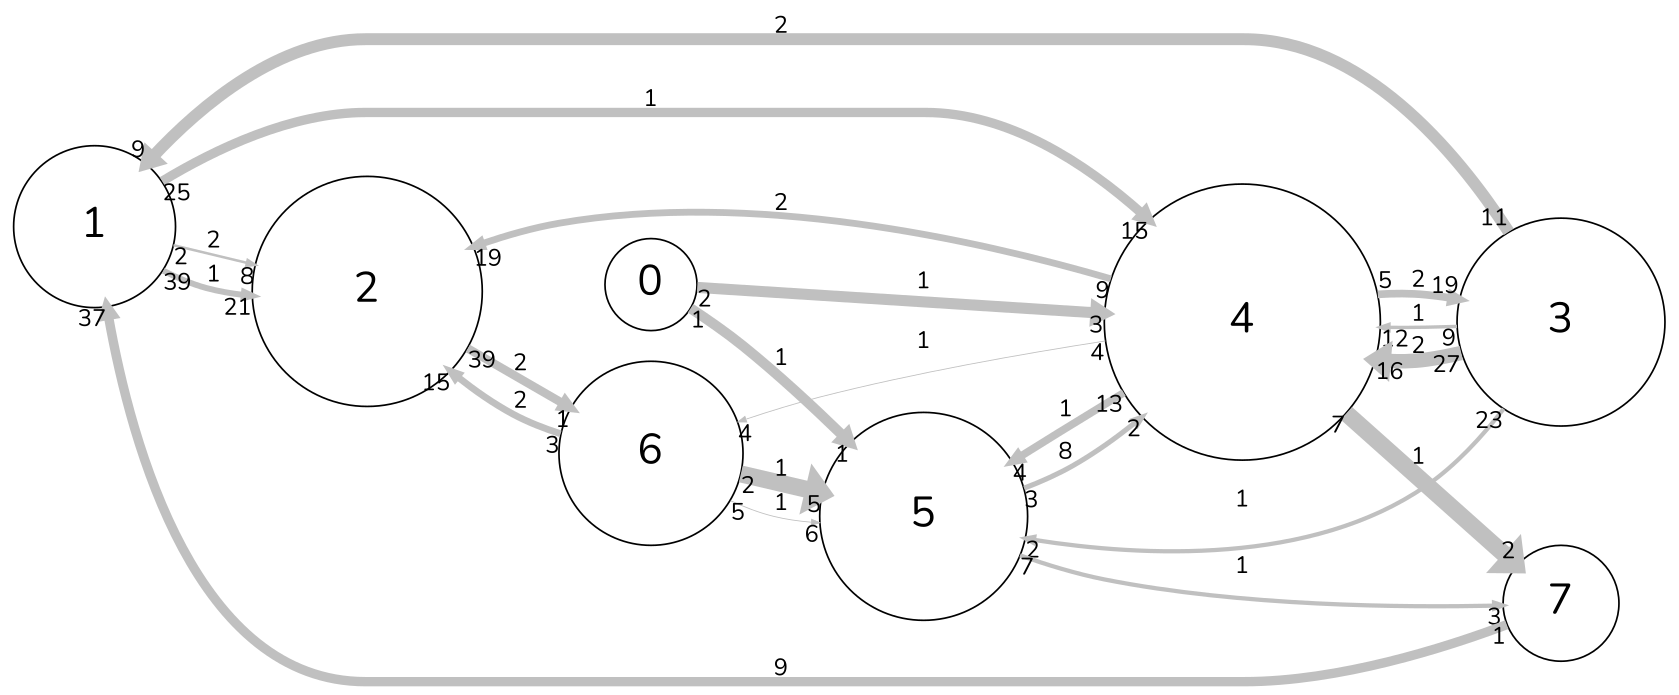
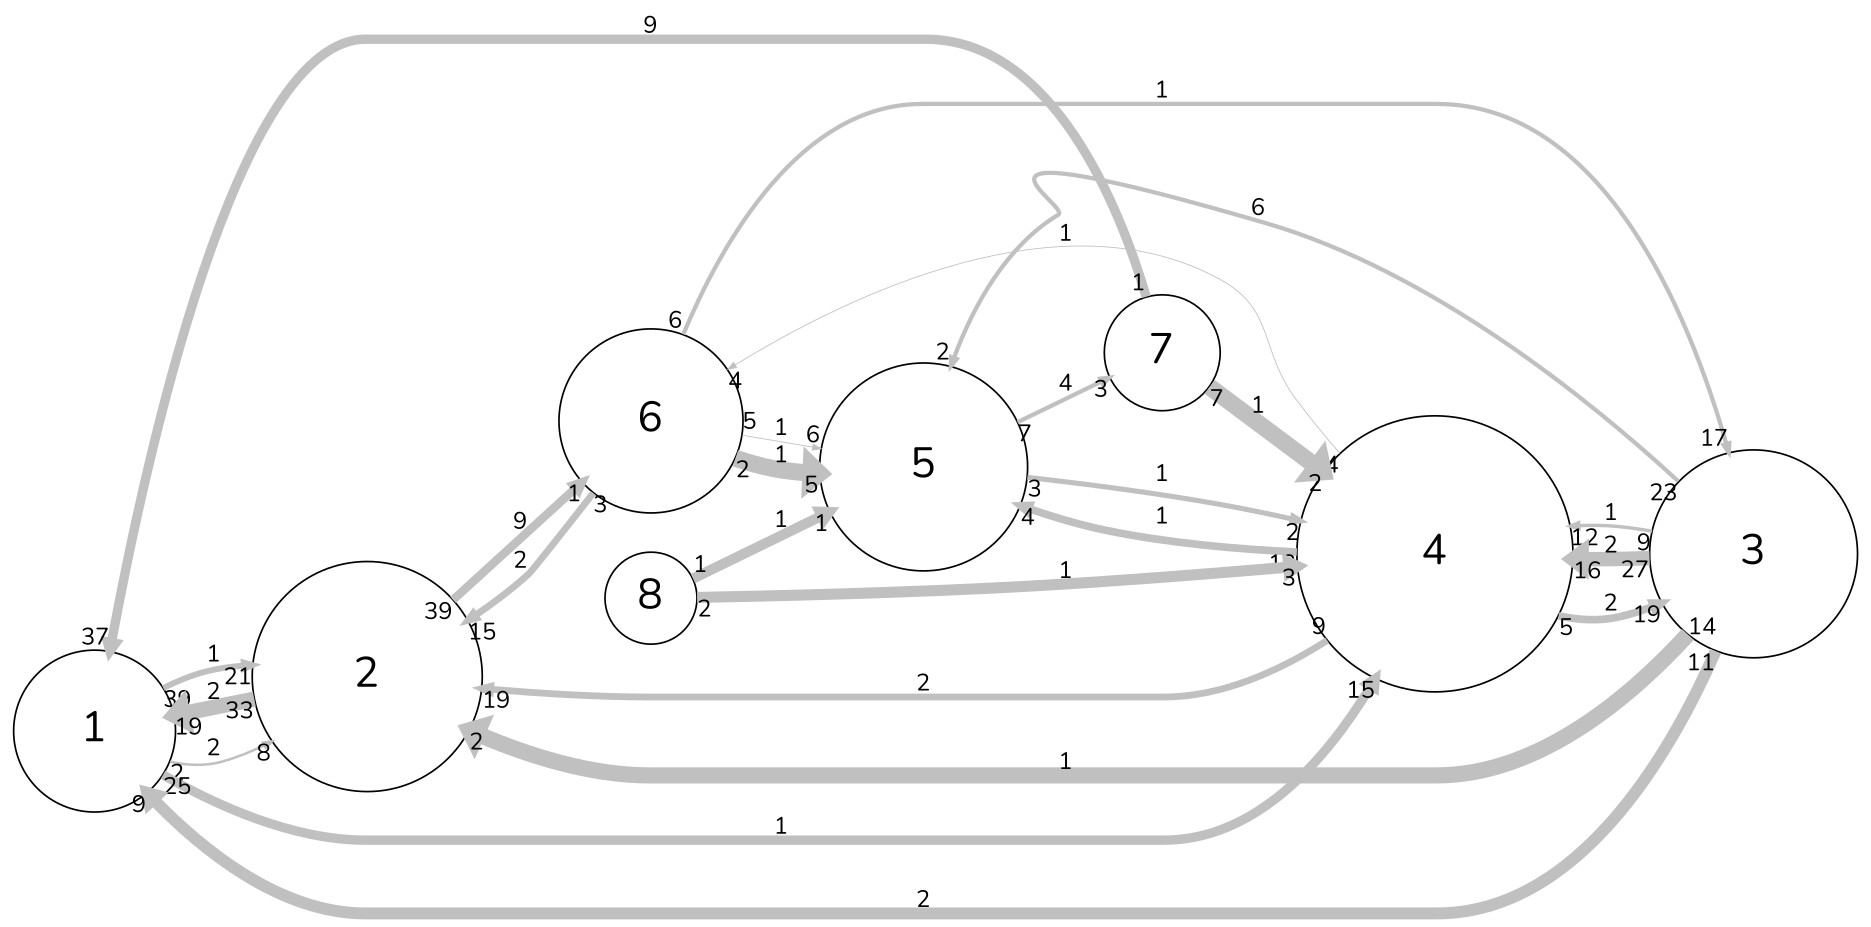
edge "6" -> "3": added, label "1"
node "0": label "0" -> "8"
edge "2" -> "6": label "2" -> "9"
edge "5" -> "4": label "8" -> "1"
edge "4" -> "7": reversed
edge "3" -> "5": label "1" -> "6"
edge "5" -> "7": label "1" -> "4"
edge "2" -> "1": added, label "2"
edge "3" -> "2": added, label "1"
